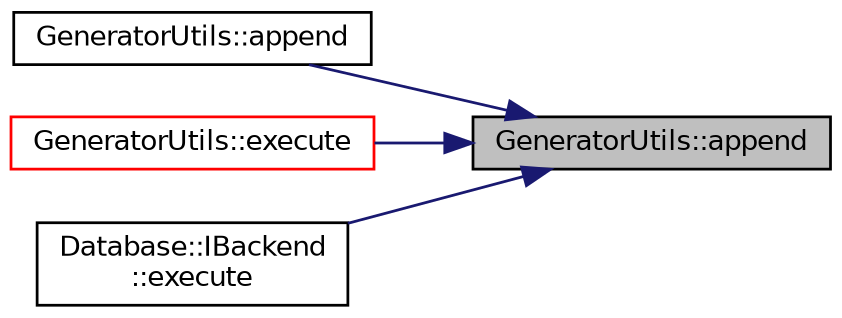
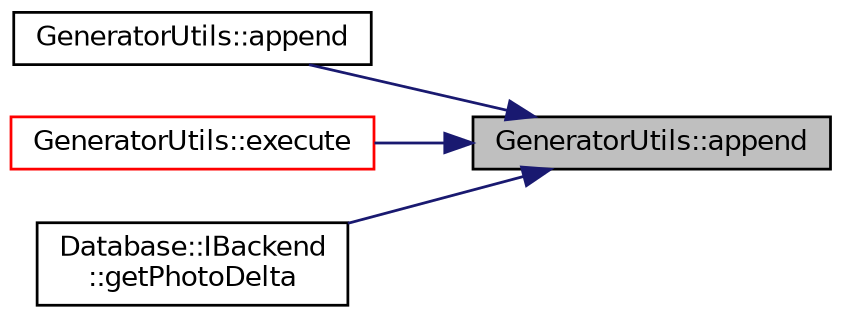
node "Database::IBackend ::execute": label "Database::IBackend ::execute" -> "Database::IBackend ::getPhotoDelta"
